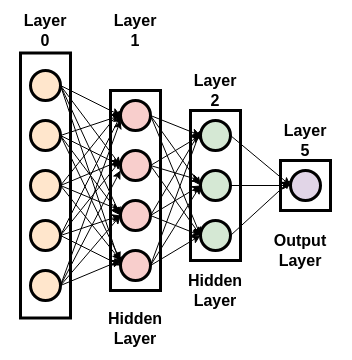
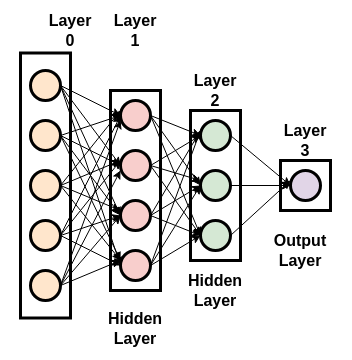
node "Layer 0": moved (46, 31) -> (71, 31)
node "Layer 5": label "Layer 5" -> "Layer 3"
